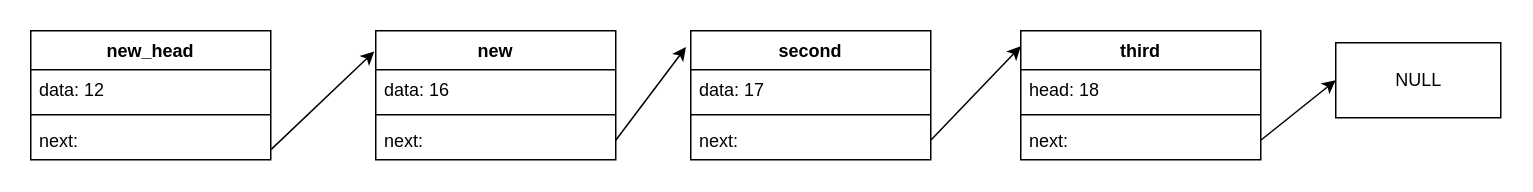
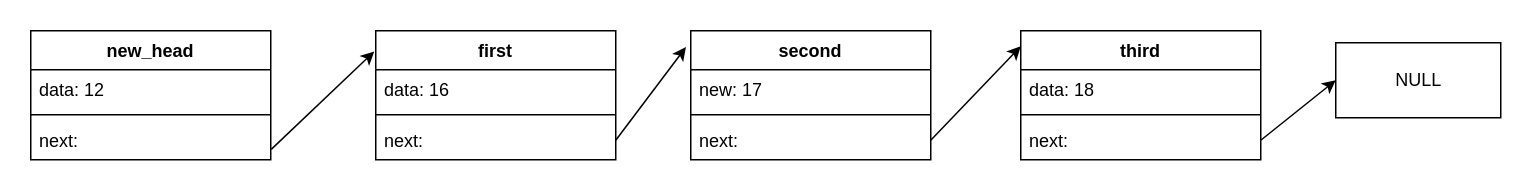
node "new": label "new" -> "first"
node "data: 17": label "data: 17" -> "new: 17"
node "head: 18": label "head: 18" -> "data: 18"
